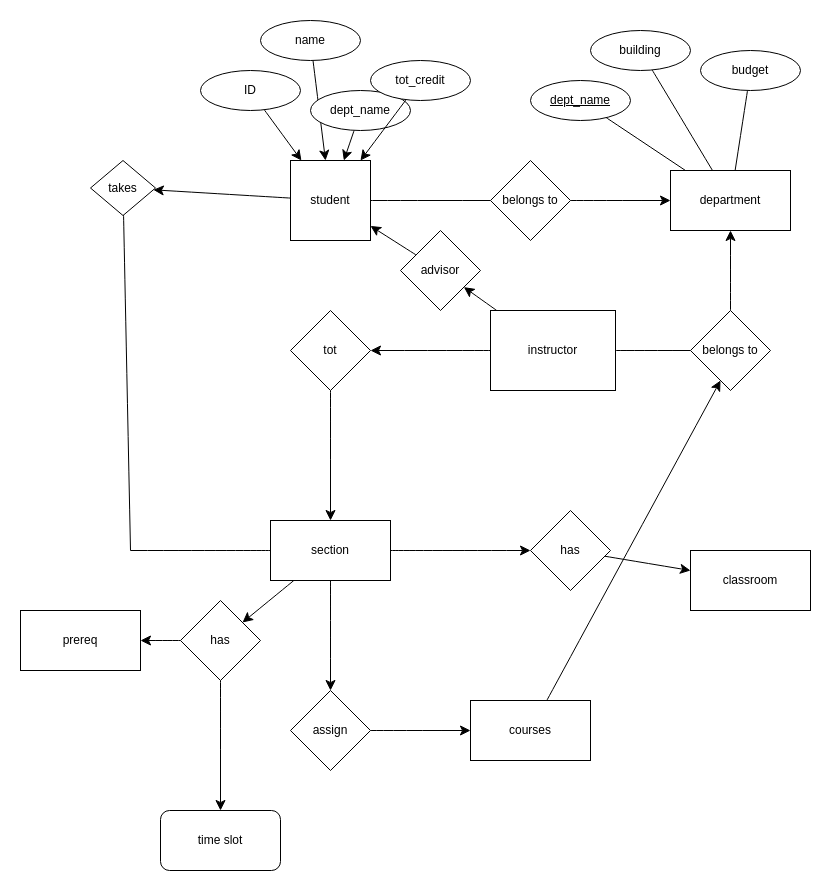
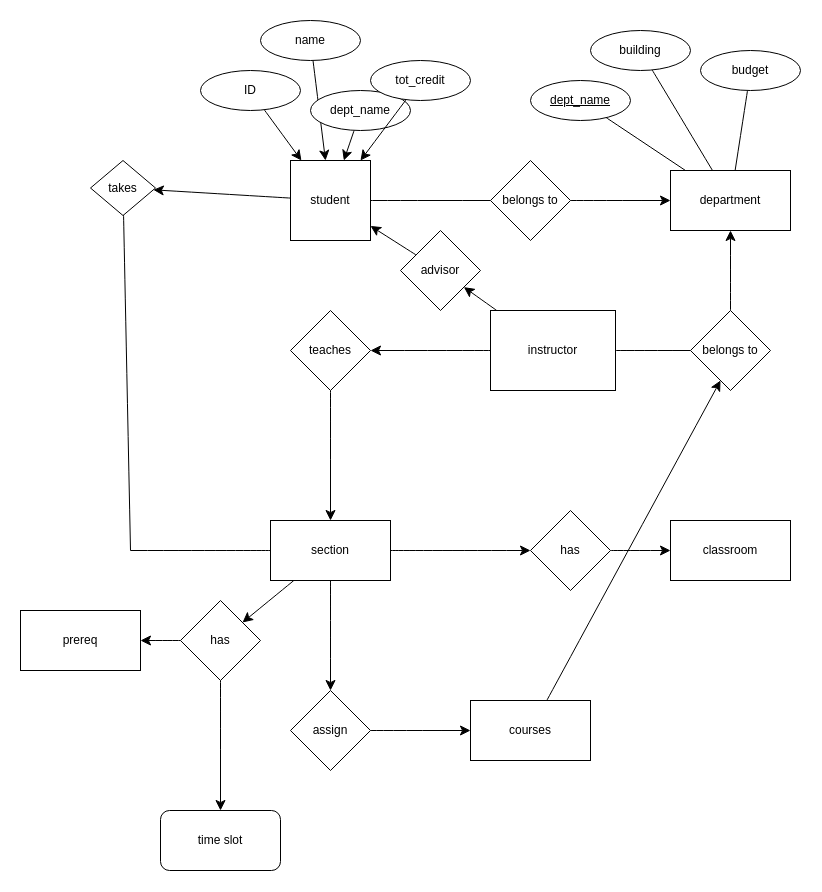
node "tot": label "tot" -> "teaches"
node "classroom": moved (751, 581) -> (731, 551)
